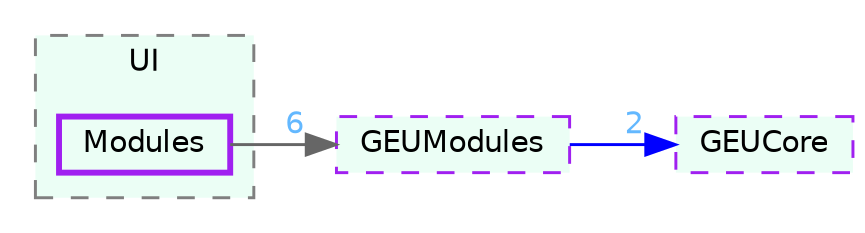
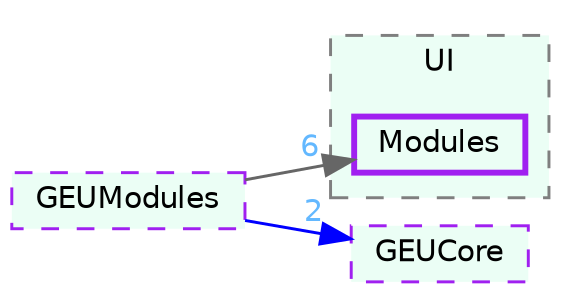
edge "Modules" -> "GEUModules": reversed
